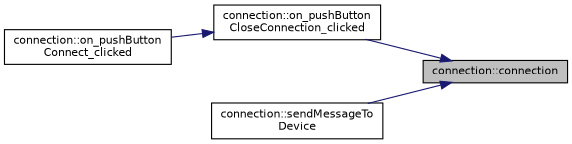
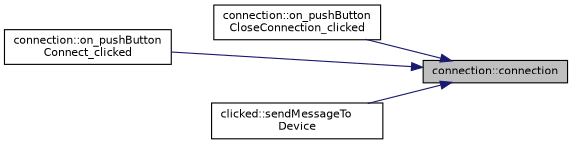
edge "connection::on_pushButton Connect_clicked" -> "connection::on_pushButton CloseConnection_clicked": now "connection::on_pushButton Connect_clicked" -> "connection::connection"
node "connection::sendMessageTo Device": label "connection::sendMessageTo Device" -> "clicked::sendMessageTo Device"
